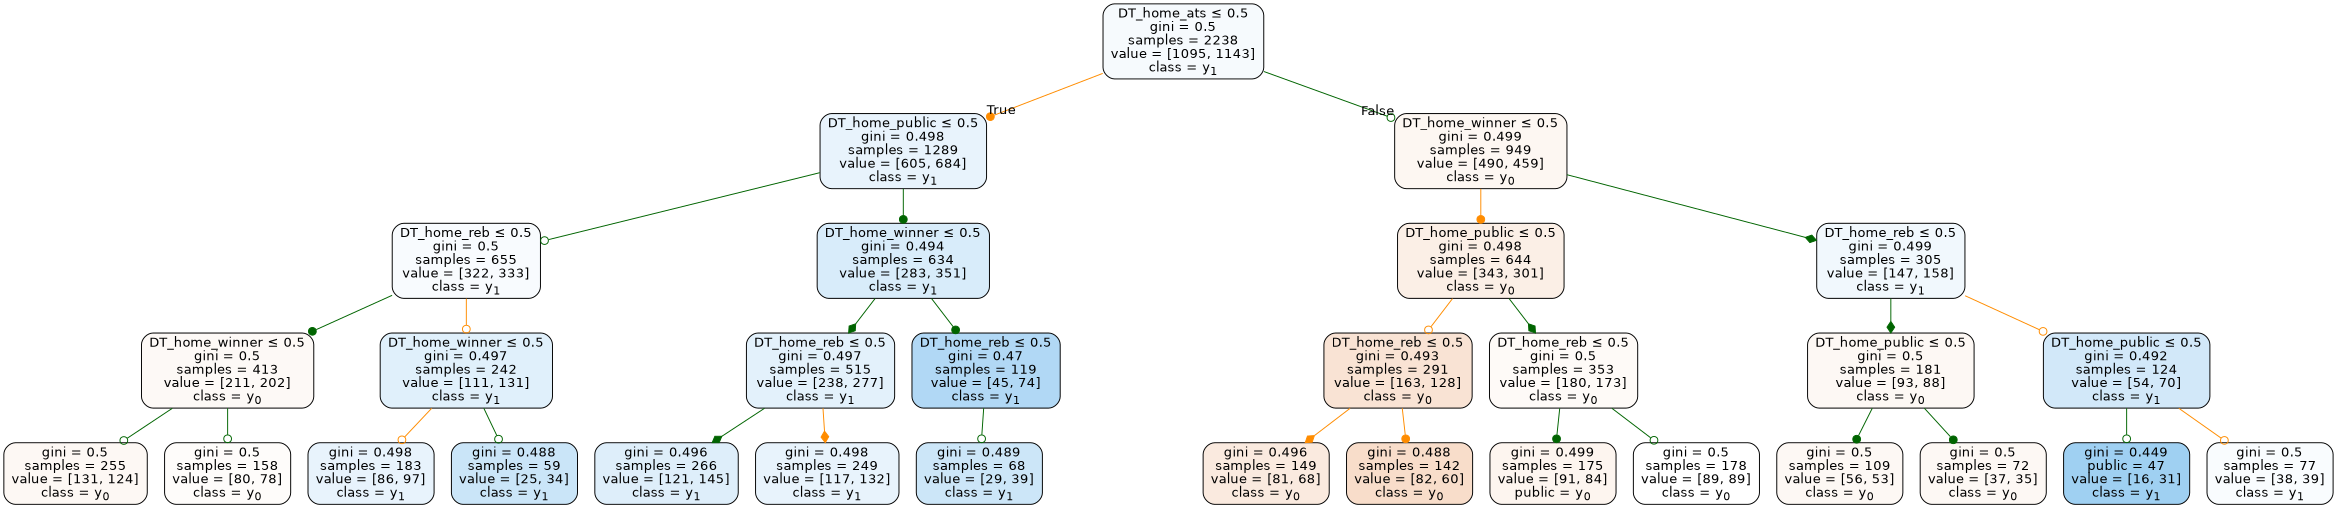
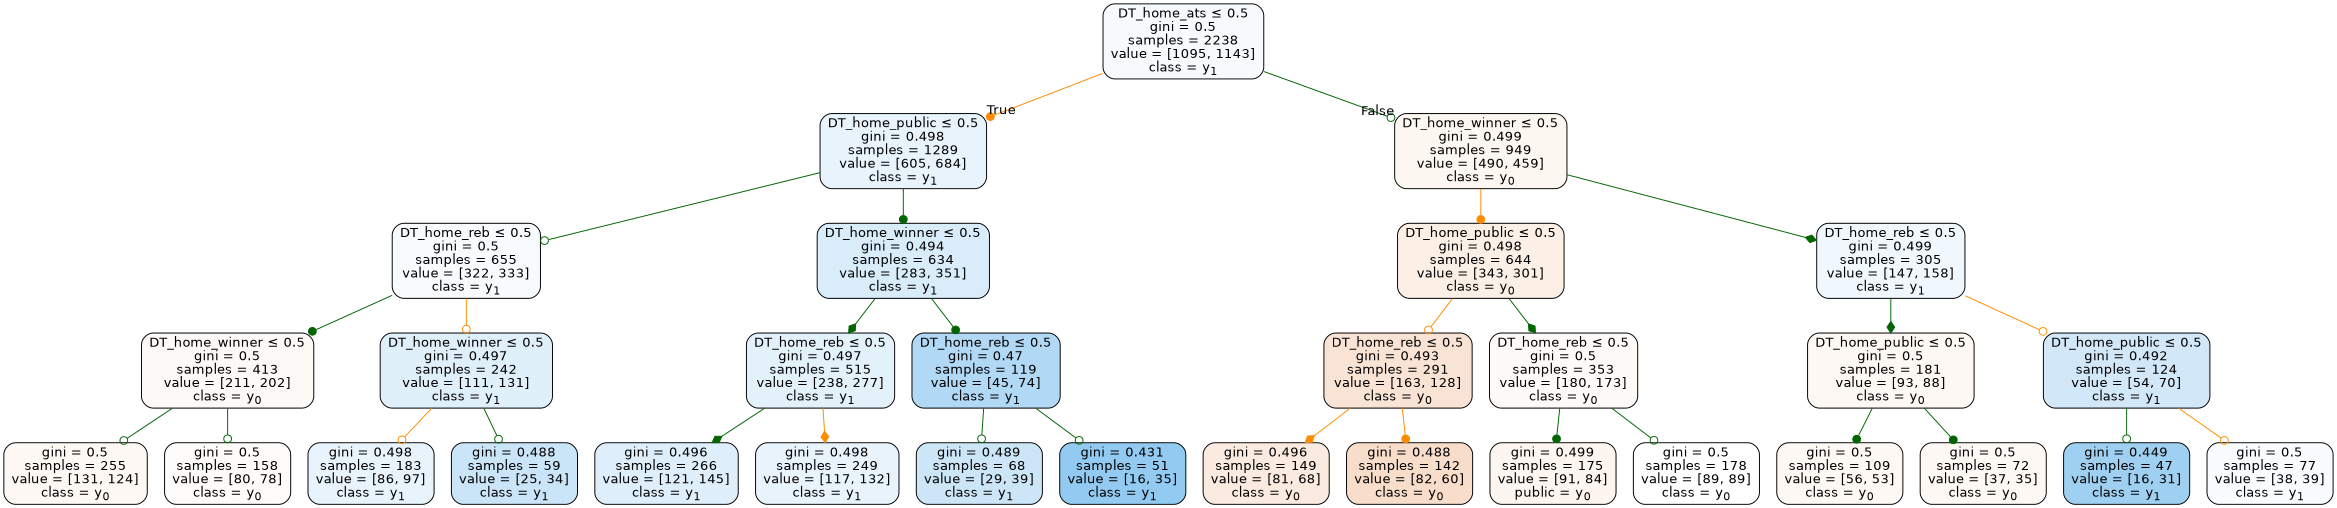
node "gini = 0.449": text "public = 47" -> "samples = 47"
node "gini = 0.431": added
